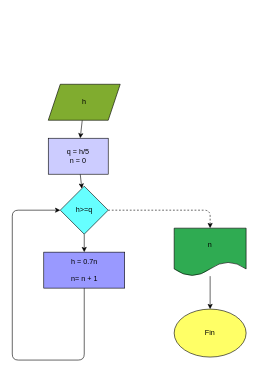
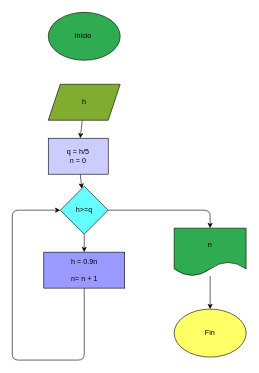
node "Inicio": added
edge "h>=q" -> "n": style dashed -> solid
node "h = 0.7n n= n + 1": label "h = 0.7n n= n + 1" -> "h = 0.9n n= n + 1"
